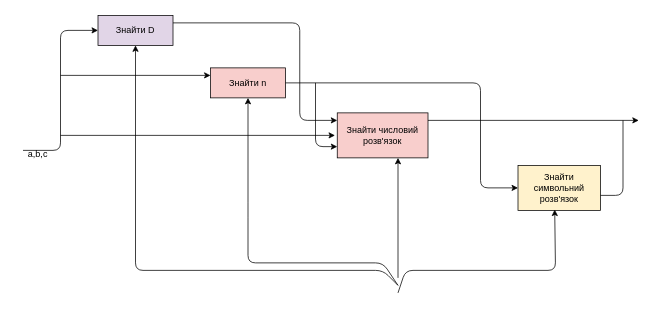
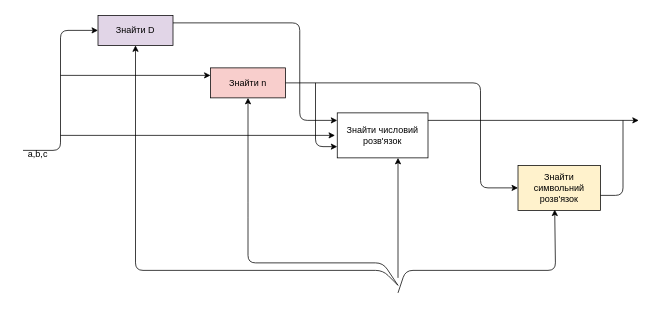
node "Знайти числовий розв'язок": fillcolor #f8cecc -> #ffffff
